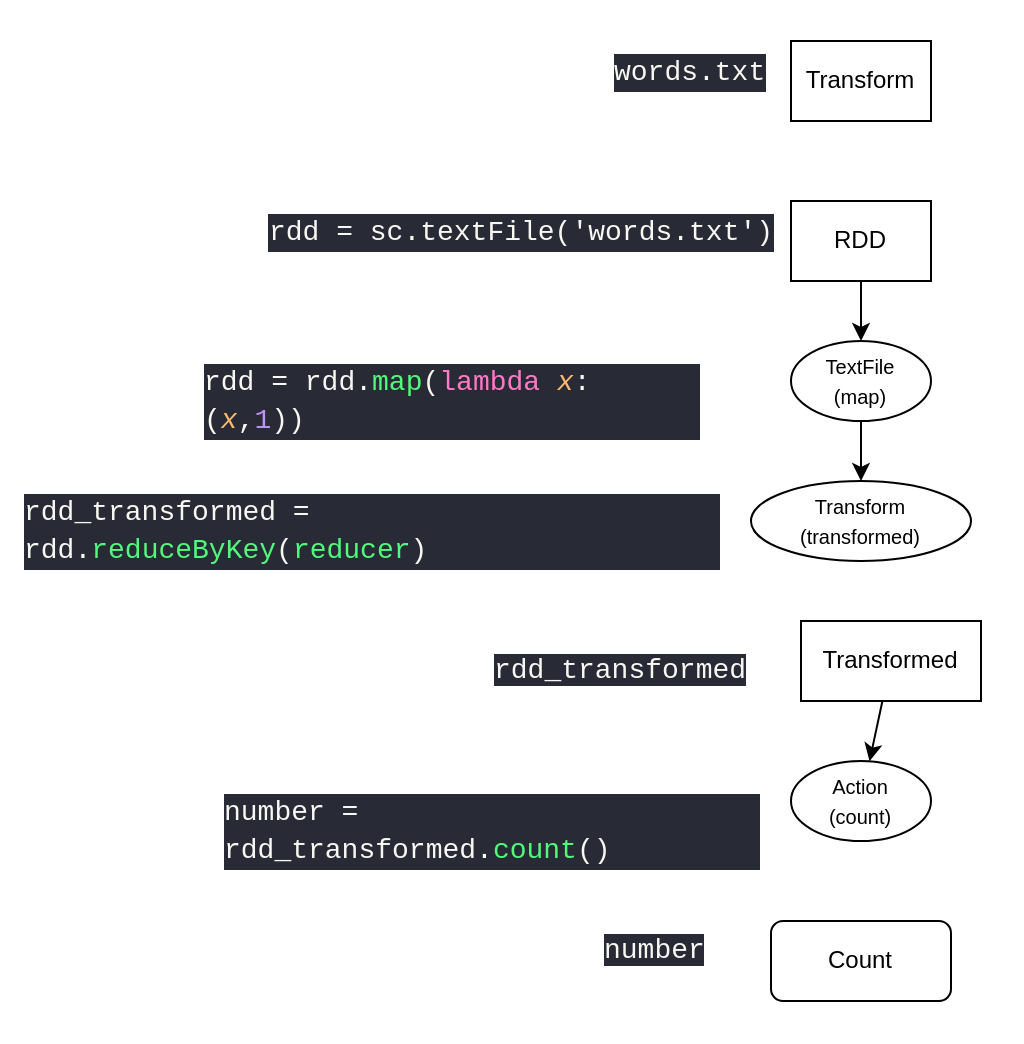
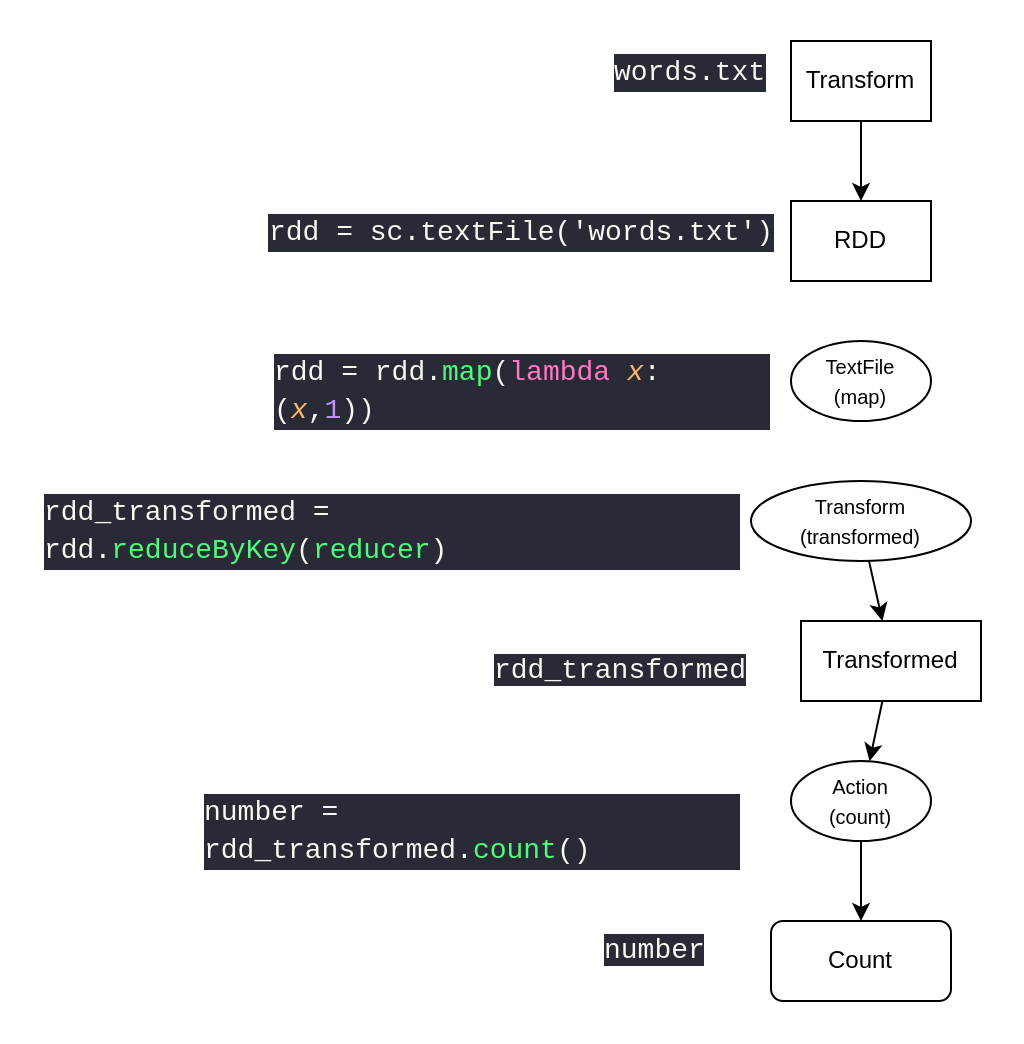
edge "Transform" -> "RDD": added
edge "RDD" -> "TextFile (map)": removed
node "rdd = rdd.map(lambda x: (x,1))": moved (451, 391) -> (521, 381)
edge "TextFile (map)" -> "Transform (transformed)": removed
node "rdd_transformed = rdd.reduceByKey(reducer)": moved (371, 521) -> (391, 521)
edge "Transform (transformed)" -> "Transformed": added
node "number = rdd_transformed.count()": moved (491, 821) -> (471, 821)
edge "Action (count)" -> "Count": added
